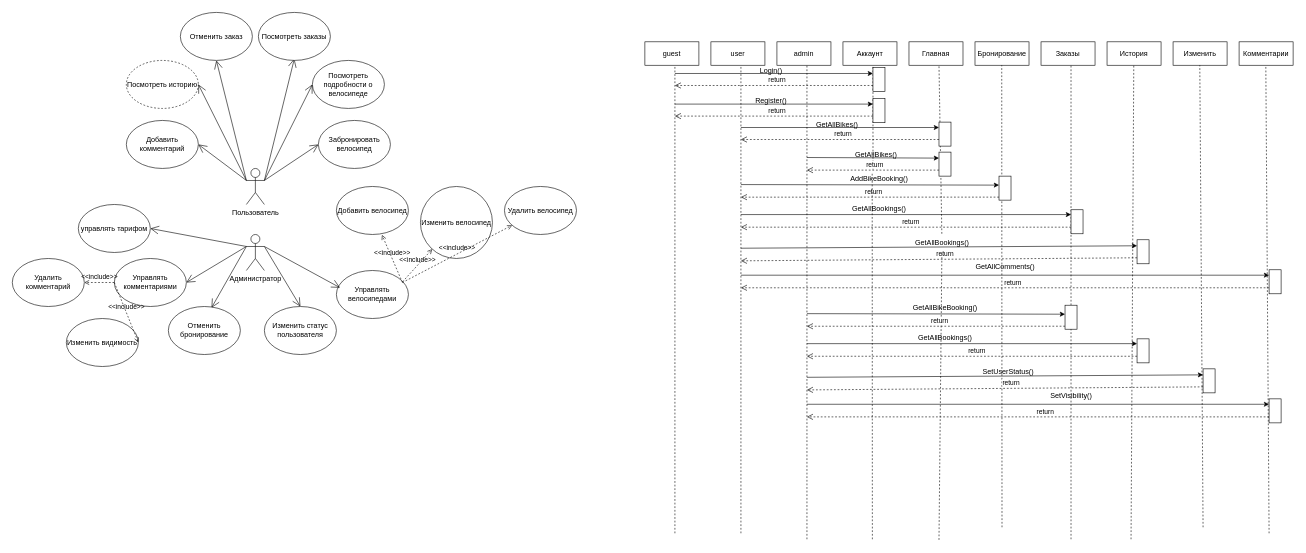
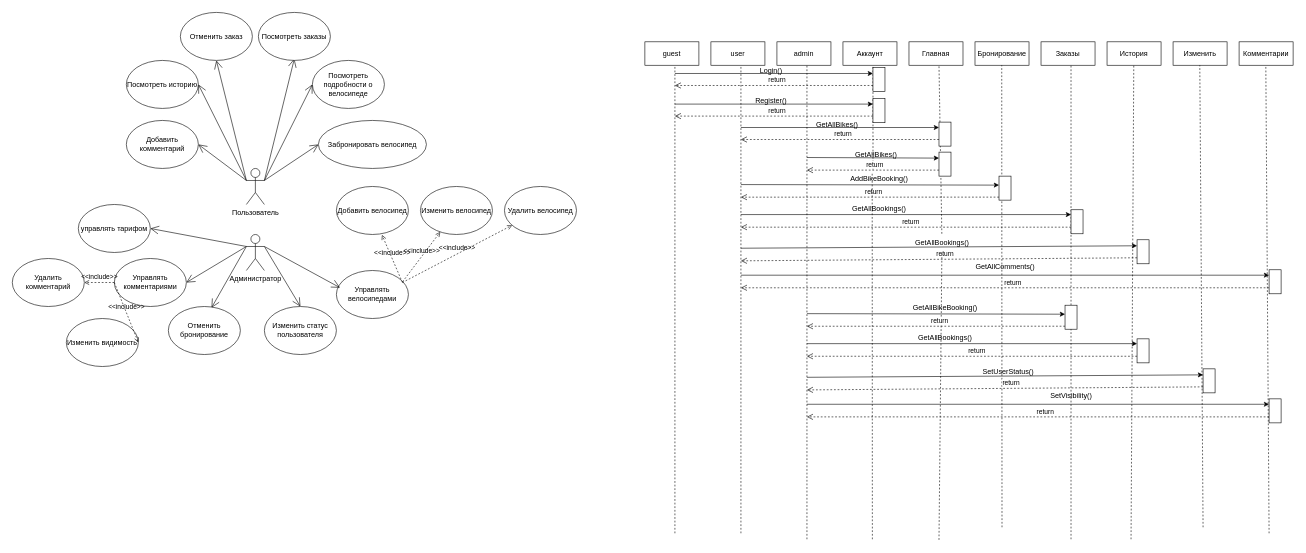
node "Посмотреть историю": style dashed -> solid
node "Забронировать велосипед": size 72x48 -> 108x48
node "Изменить велосипед": size 72x72 -> 72x48
